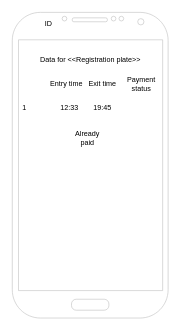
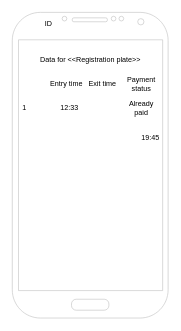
node "19:45": moved (102, 108) -> (150, 138)
node "Already paid": moved (87, 138) -> (141, 108)
